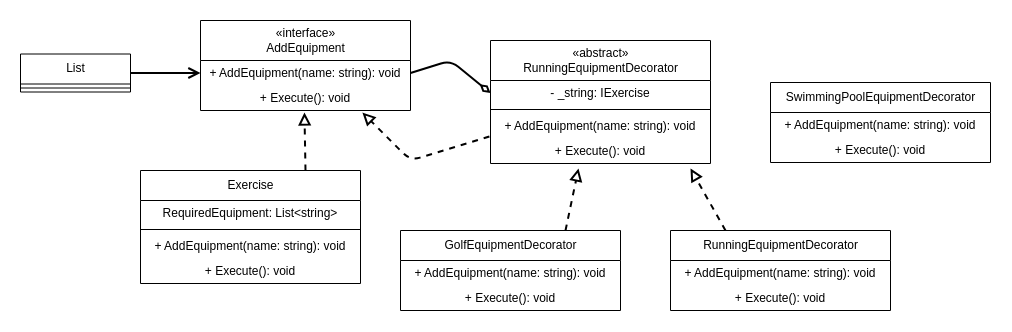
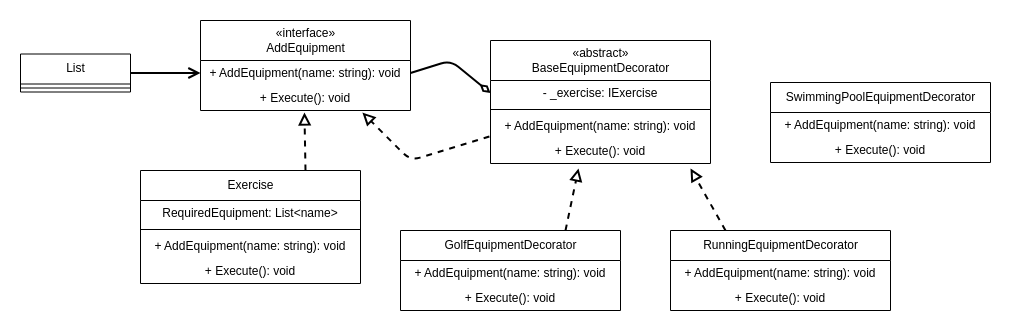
node "«abstract» RunningEquipmentDecorator": label "«abstract» RunningEquipmentDecorator" -> "«abstract» BaseEquipmentDecorator"
node "- _string: IExercise": label "- _string: IExercise" -> "- _exercise: IExercise"
node "RequiredEquipment: List<string>": label "RequiredEquipment: List<string>" -> "RequiredEquipment: List<name>"
